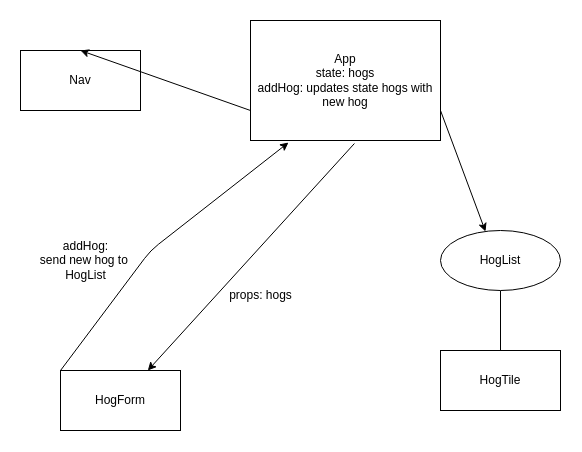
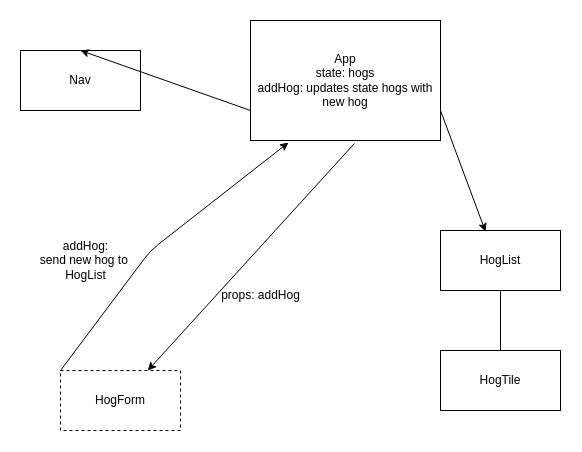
node "HogList": shape ellipse -> rectangle
node "props: hogs": label "props: hogs" -> "props: addHog"
node "HogForm": style solid -> dashed
